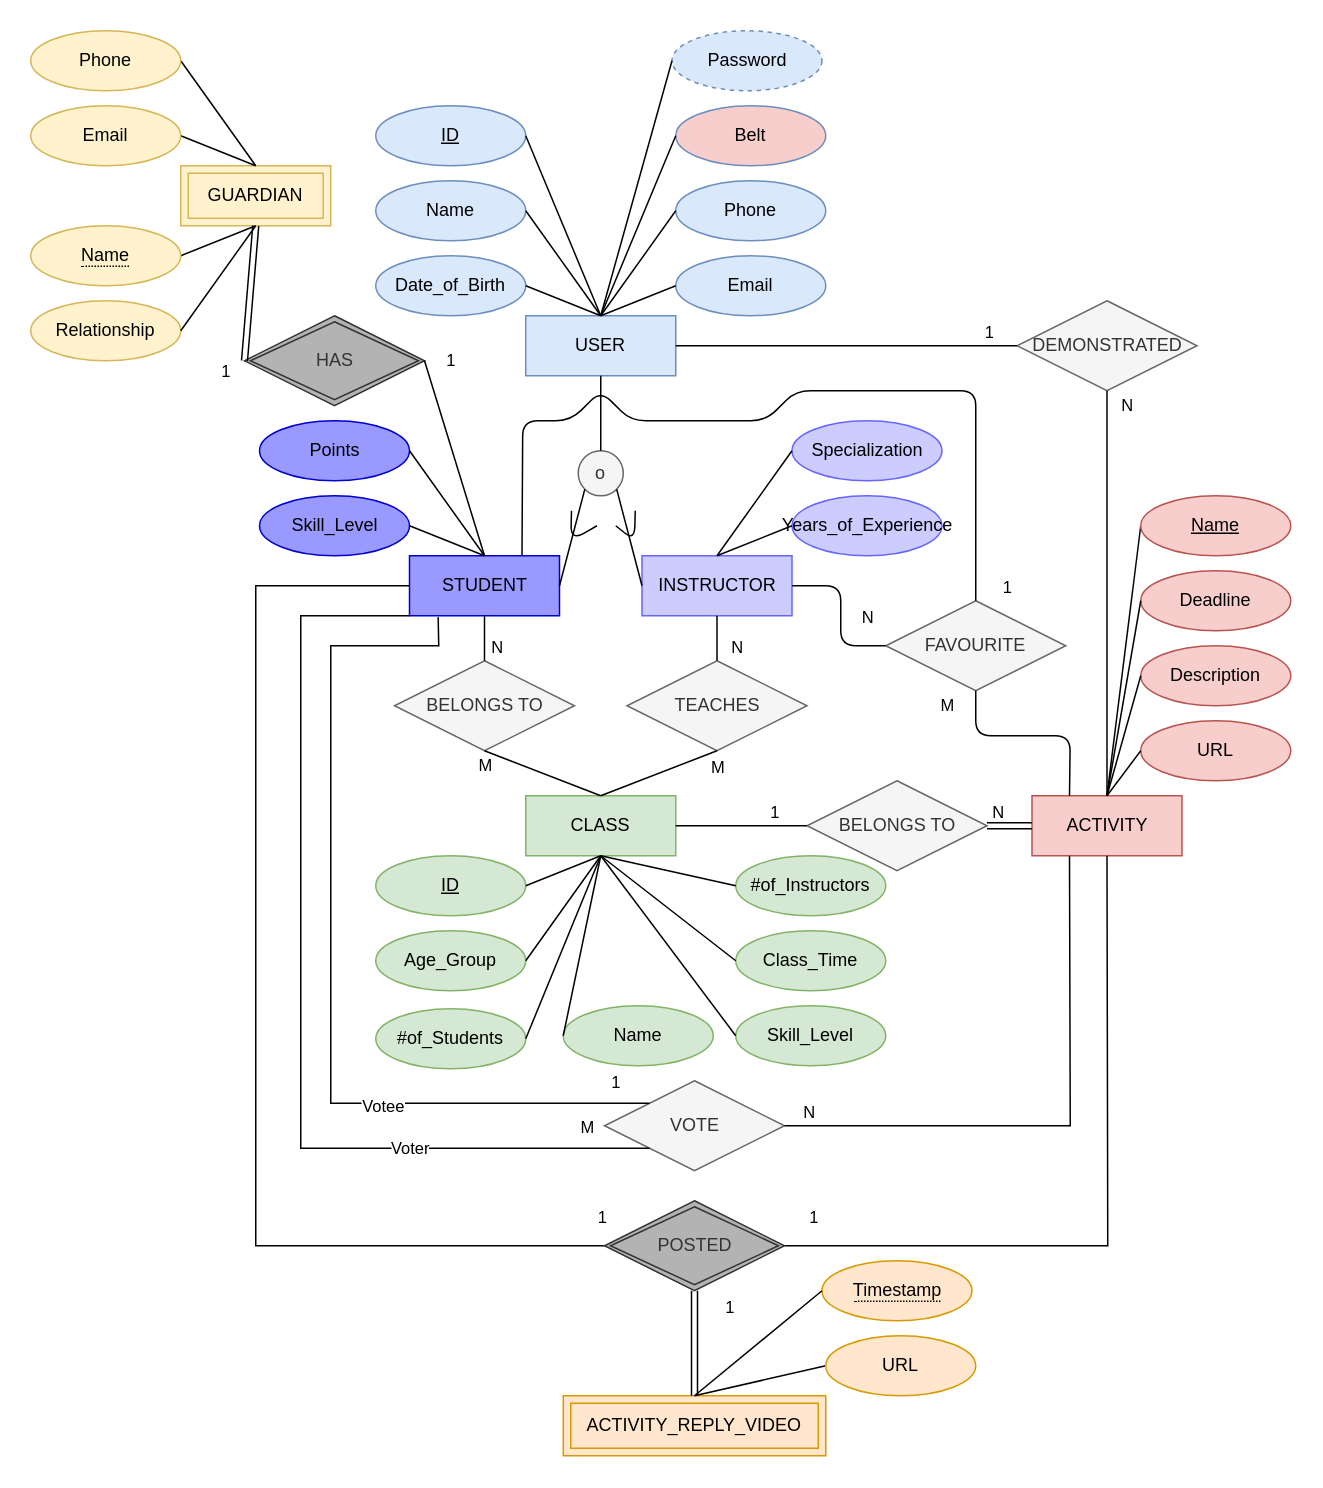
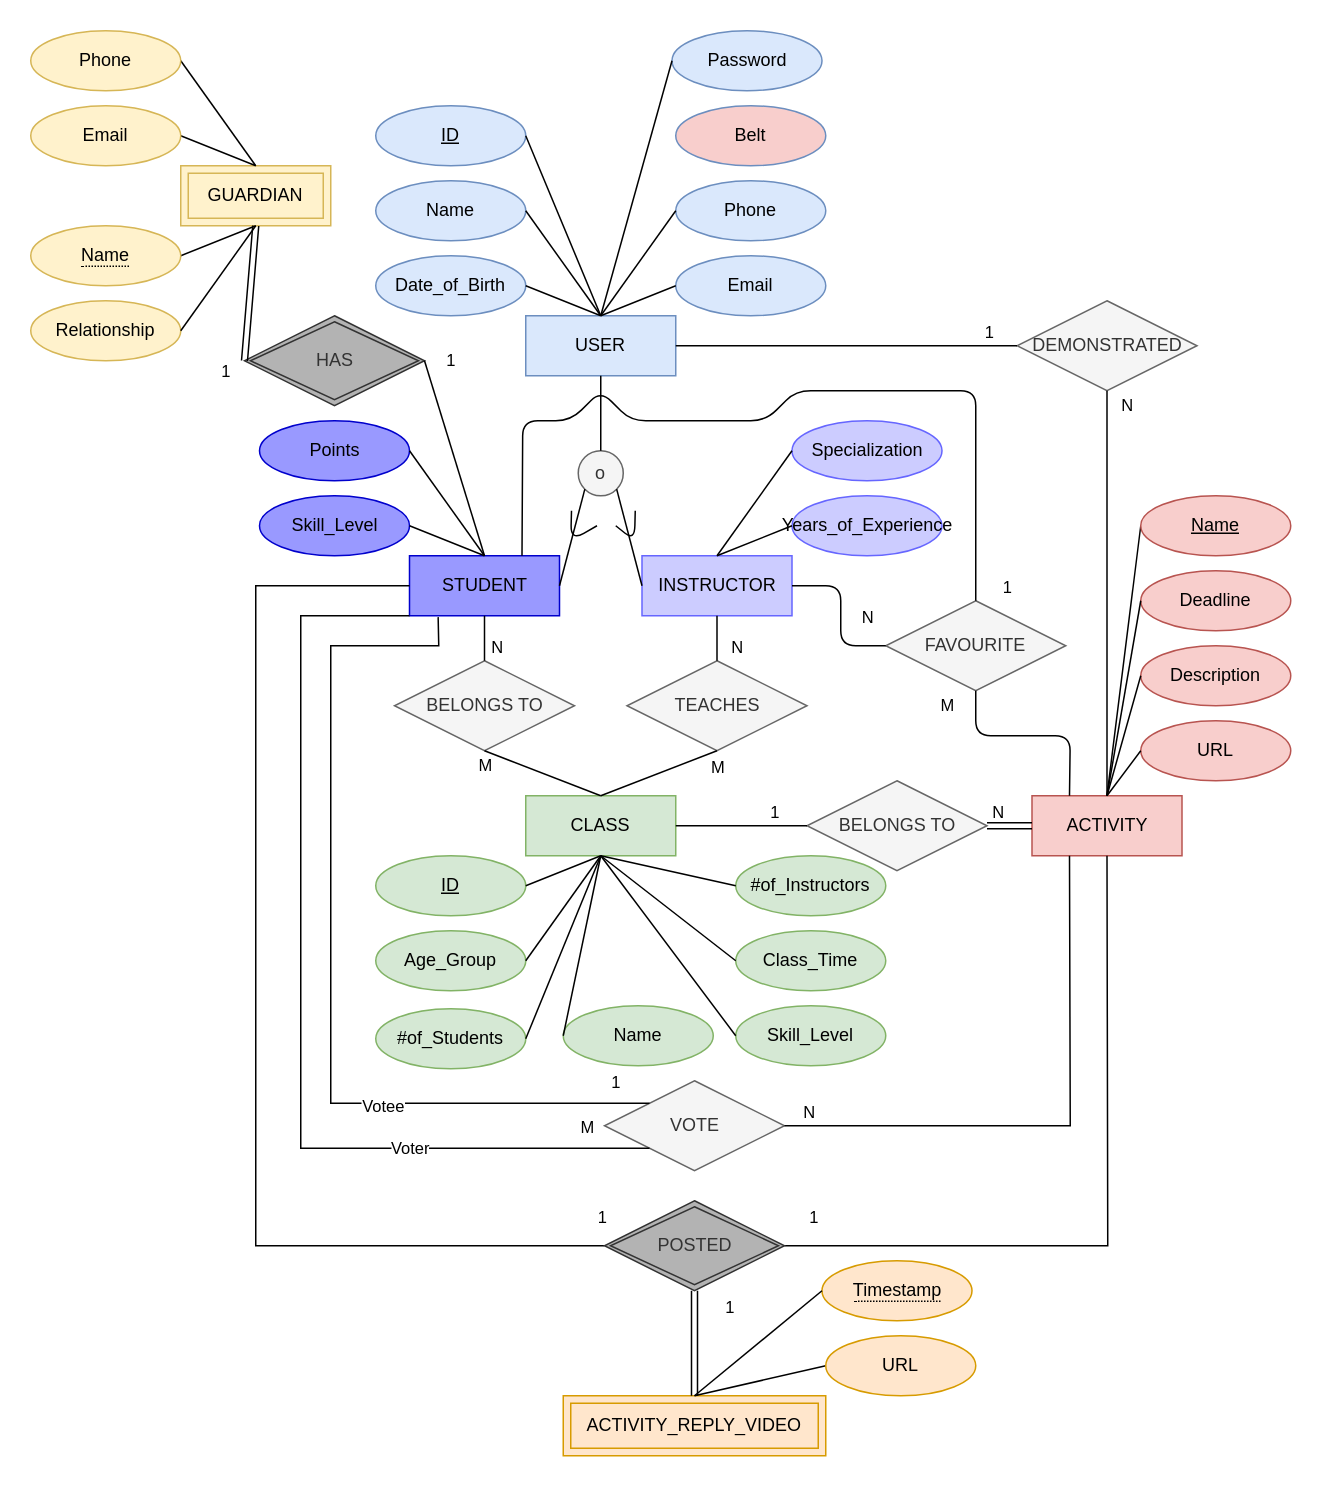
node "Password": style dashed -> solid
edge "Belt" -- "USER": removed
